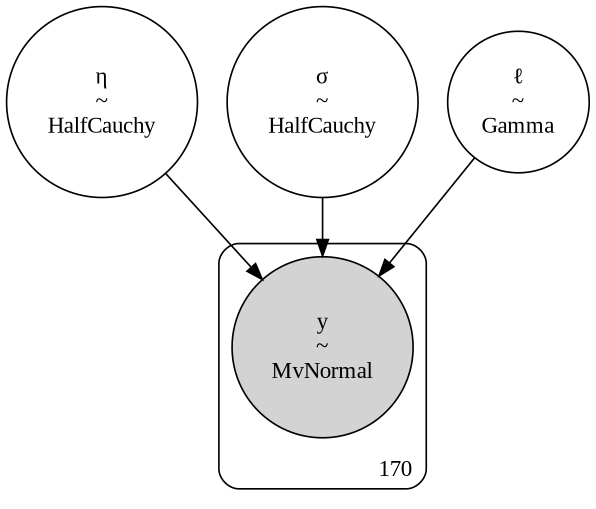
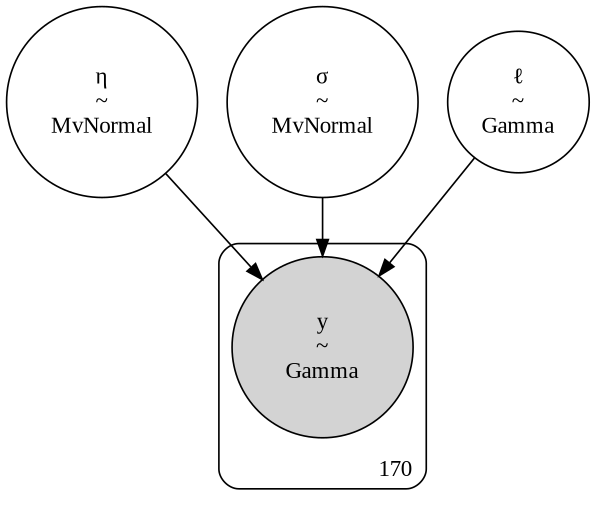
node "η ~ HalfCauchy": label "η ~ HalfCauchy" -> "η ~ MvNormal"
node "σ ~ HalfCauchy": label "σ ~ HalfCauchy" -> "σ ~ MvNormal"
node "y ~ MvNormal": label "y ~ MvNormal" -> "y ~ Gamma"
